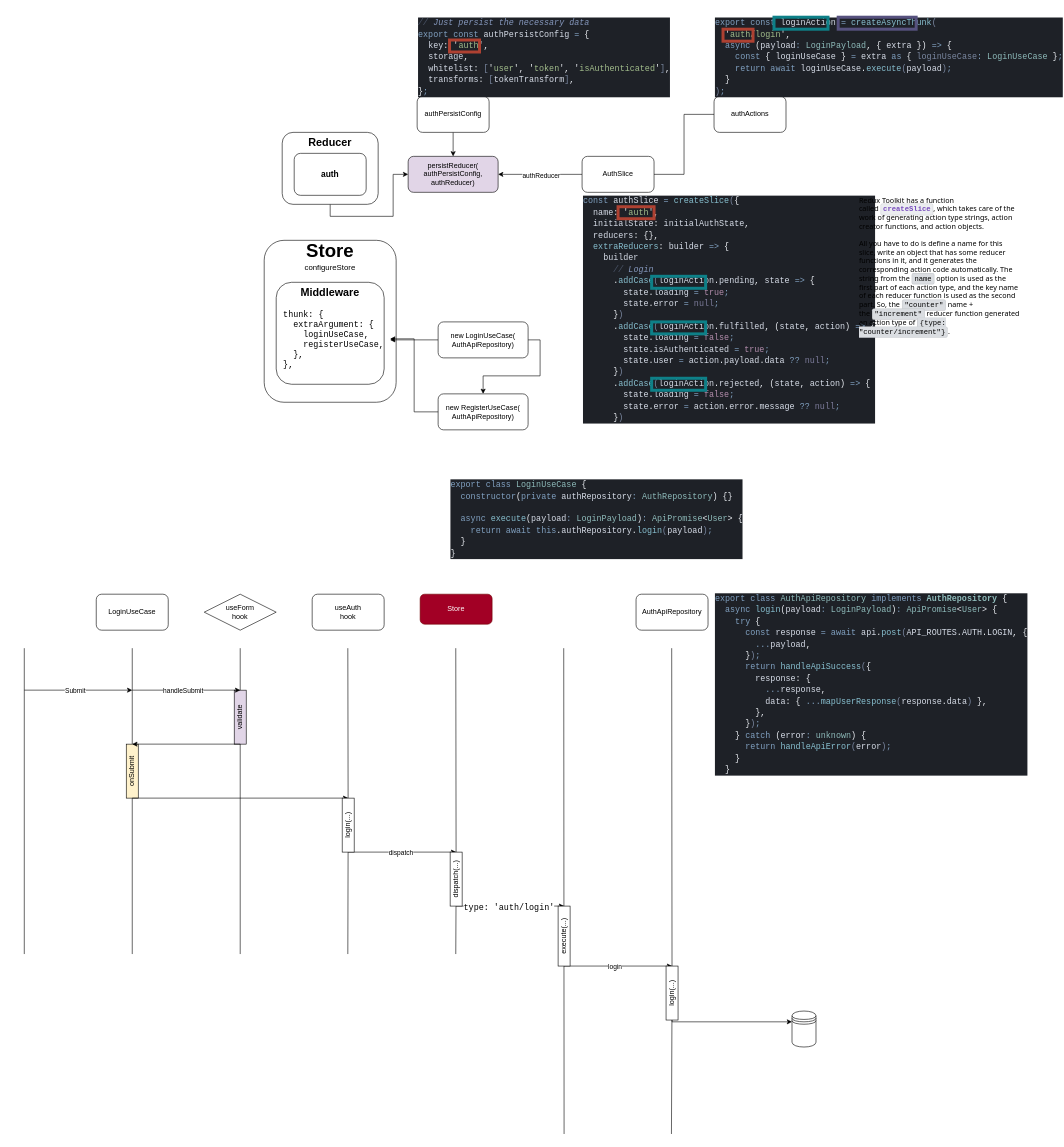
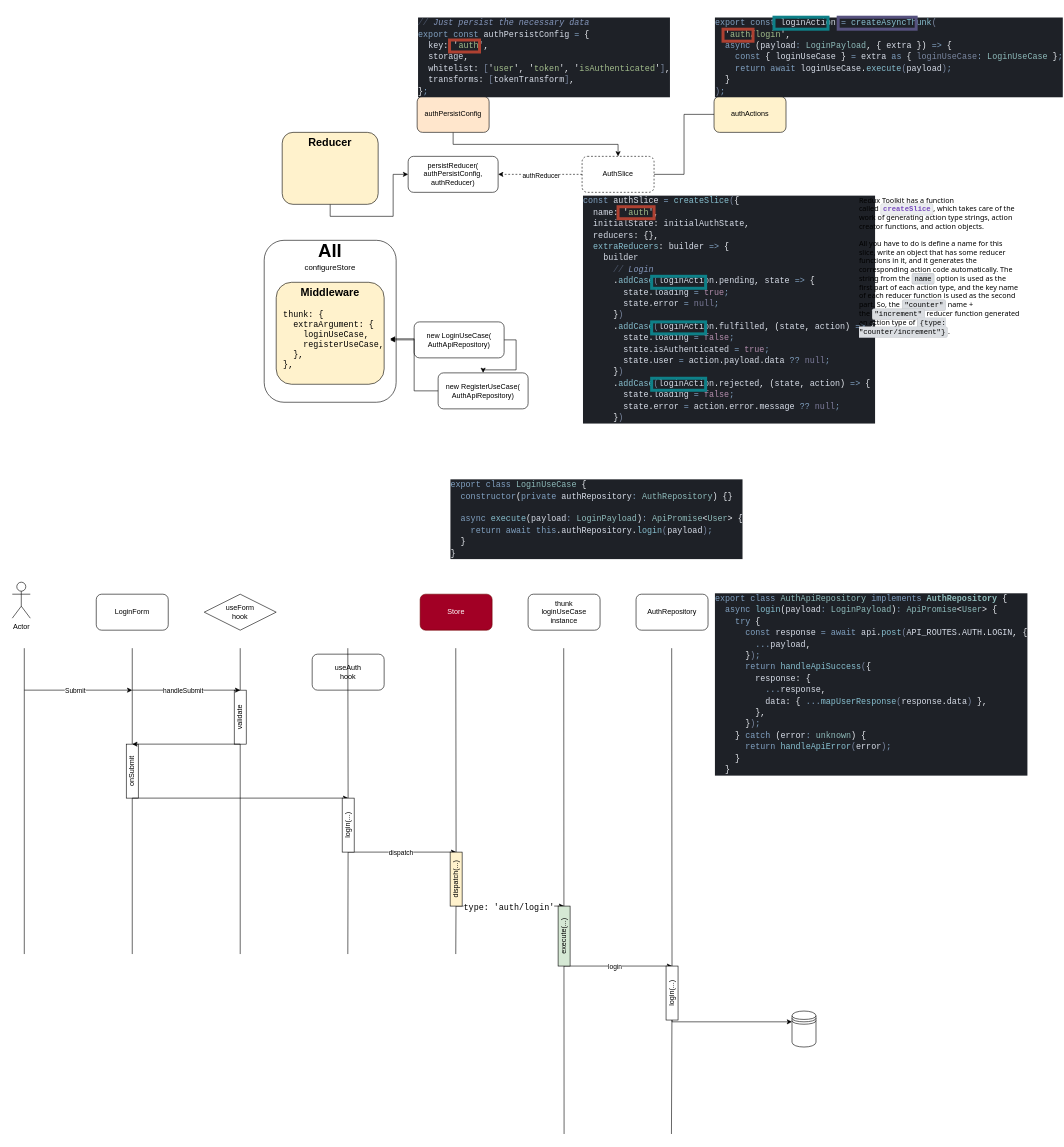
node "authPersistConfig": fillcolor #ffffff -> #ffe6cc
node "authActions": fillcolor #ffffff -> #fff2cc
node "Reducer": fillcolor #ffffff -> #fff2cc
edge "authPersistConfig" -> "persistReducer( authPersistConfig, authReducer)": now "authPersistConfig" -> "AuthSlice"
node "auth": removed
node "persistReducer( authPersistConfig, authReducer)": fillcolor #e1d5e7 -> #ffffff
edge "AuthSlice" -> "persistReducer( authPersistConfig, authReducer)": style solid -> dashed
node "AuthSlice": style solid -> dashed
node "Store configureStore": label "Store configureStore" -> "All configureStore"
node "Middleware": fillcolor #ffffff -> #fff2cc
node "new LoginUseCase( AuthApiRepository)": moved (483, 340) -> (459, 340)
node "new RegisterUseCase( AuthApiRepository)": moved (483, 412) -> (483, 391)
node "Actor": added
node "Store": size 72x30 -> 72x36
node "LoginUseCase": label "LoginUseCase" -> "LoginForm"
node "useAuth hook": moved (348, 612) -> (348, 672)
node "thunk loginUseCase instance": added
node "AuthApiRepository": label "AuthApiRepository" -> "AuthRepository"
node "validate": fillcolor #e1d5e7 -> #ffffff
node "onSubmit": fillcolor #fff2cc -> #ffffff
node "dispatch(...)": fillcolor #ffffff -> #fff2cc
node "execute(...)": fillcolor #ffffff -> #d5e8d4
